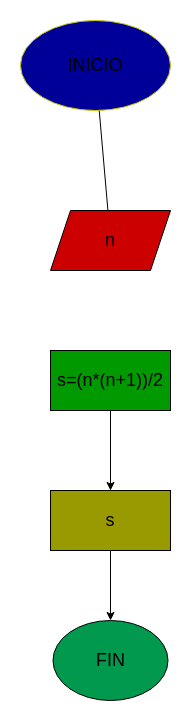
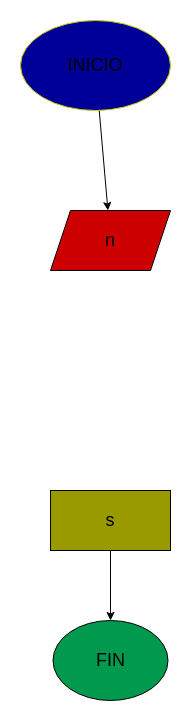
edge "INICIO" -- "n": arrowhead none -> classic
node "s=(n*(n+1))/2": removed
edge "s=(n*(n+1))/2" -> "s": removed
